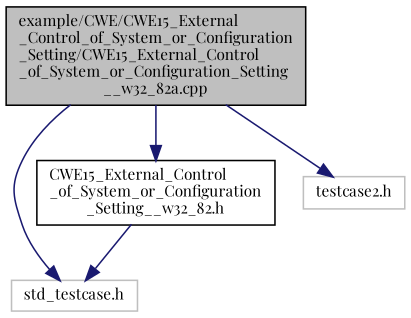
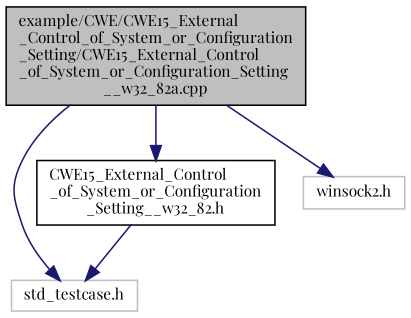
node "testcase2.h": label "testcase2.h" -> "winsock2.h"
